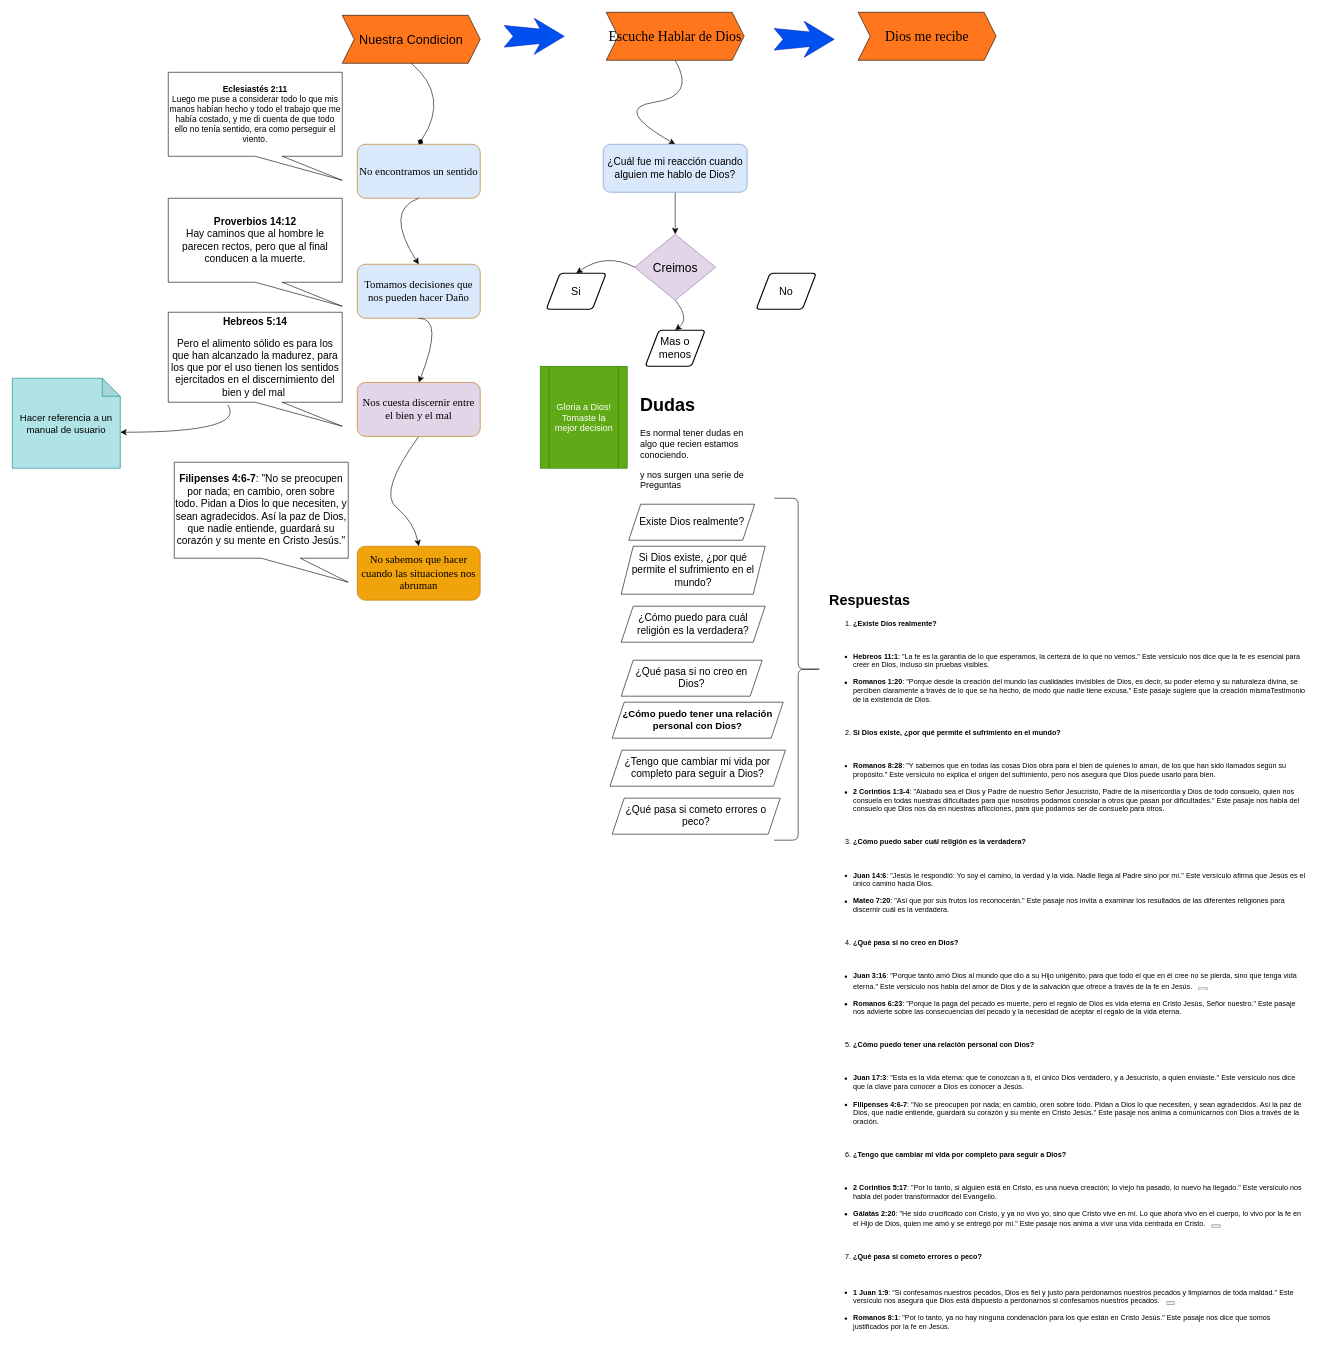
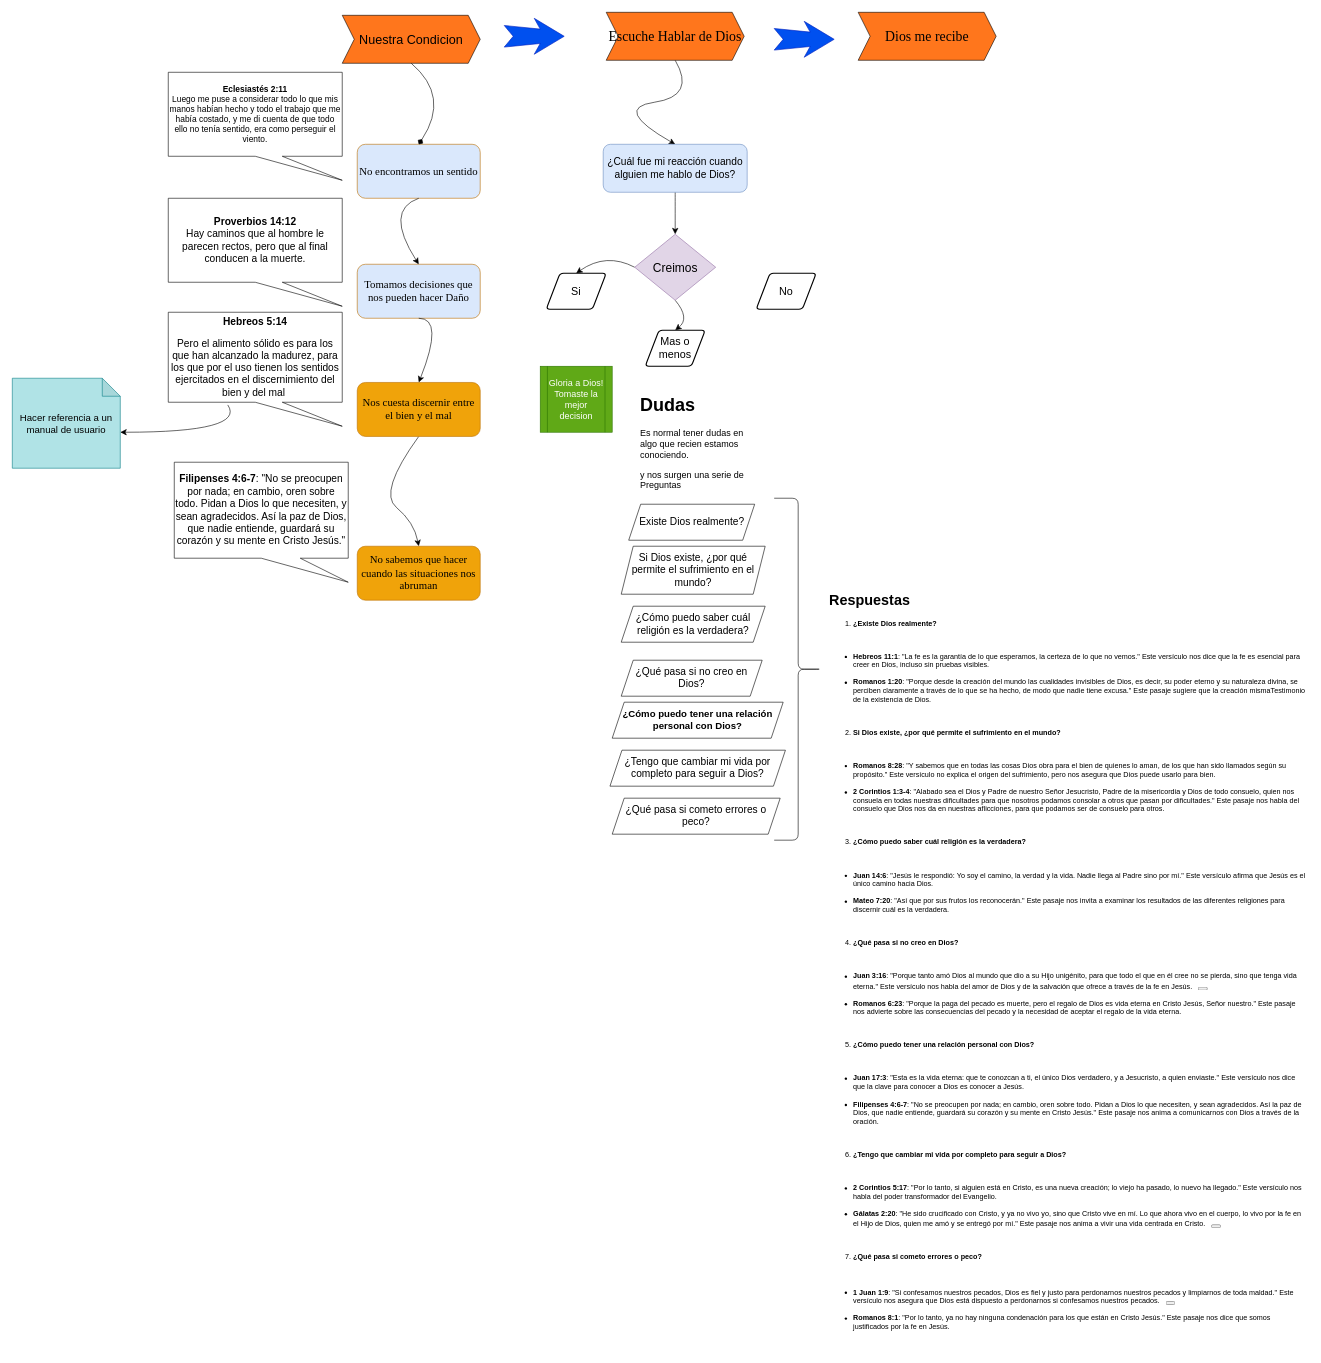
node "Nos cuesta discernir entre el bien y el mal": fillcolor #e1d5e7 -> #f0a30a
node "Gloria a Dios! Tomaste la mejor decision": size 87x102 -> 72x66
node "¿Cómo puedo para cuál religión es la verdadera?": label "¿Cómo puedo para cuál religión es la verdadera?" -> "¿Cómo puedo saber cuál religión es la verdadera?"
